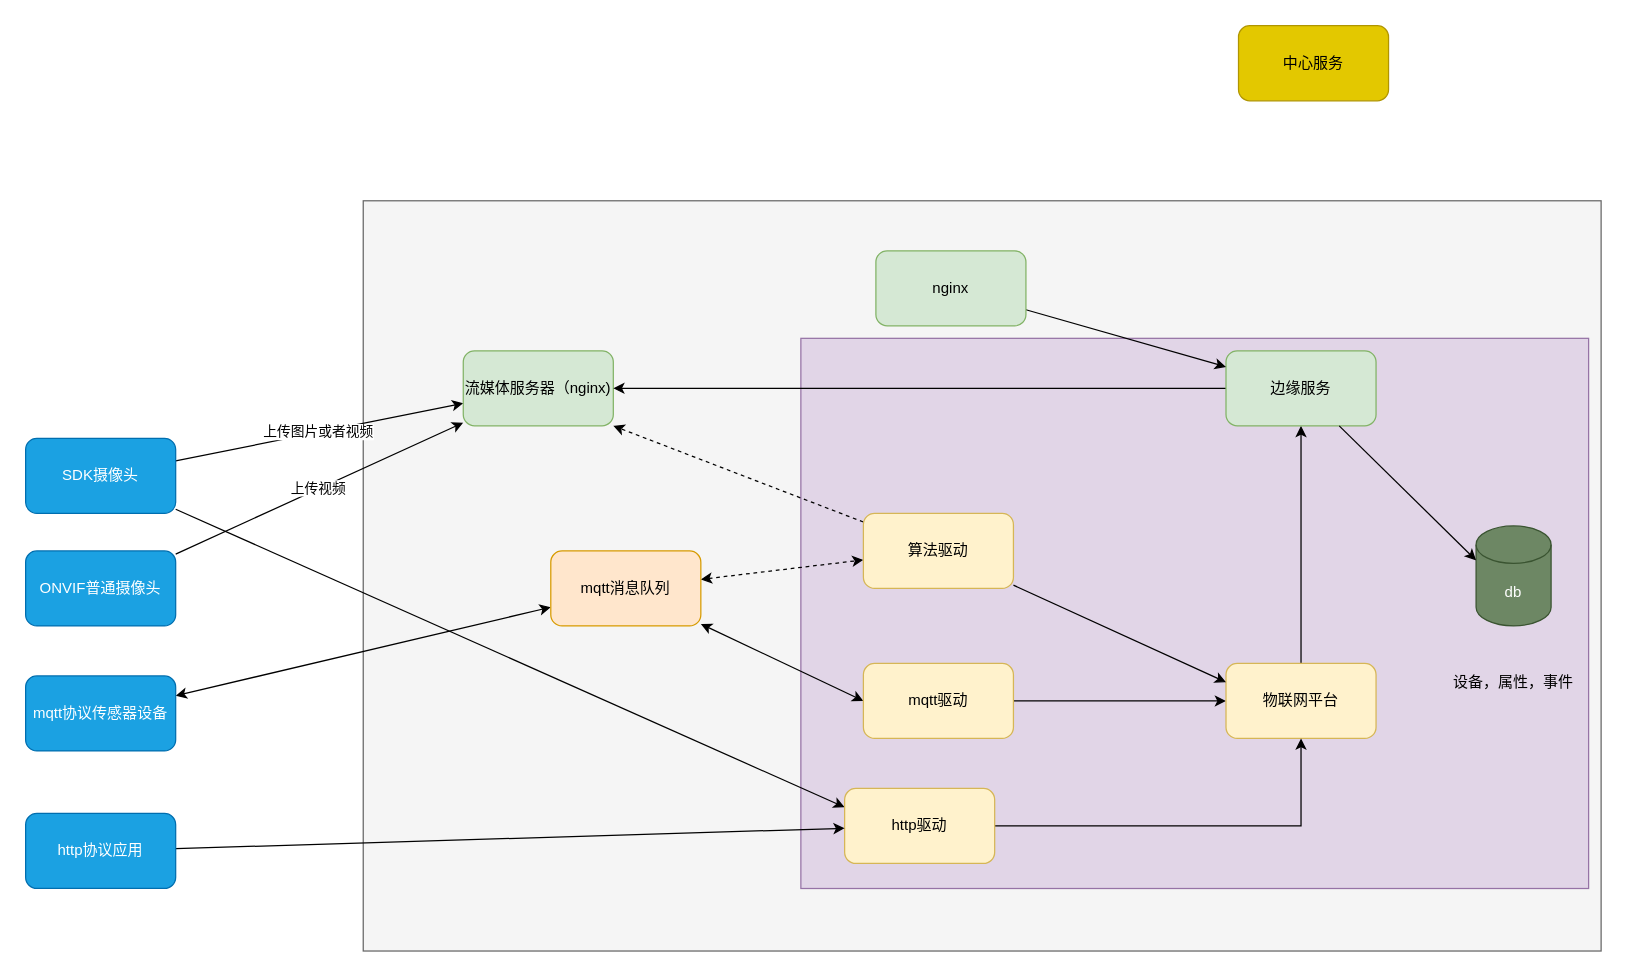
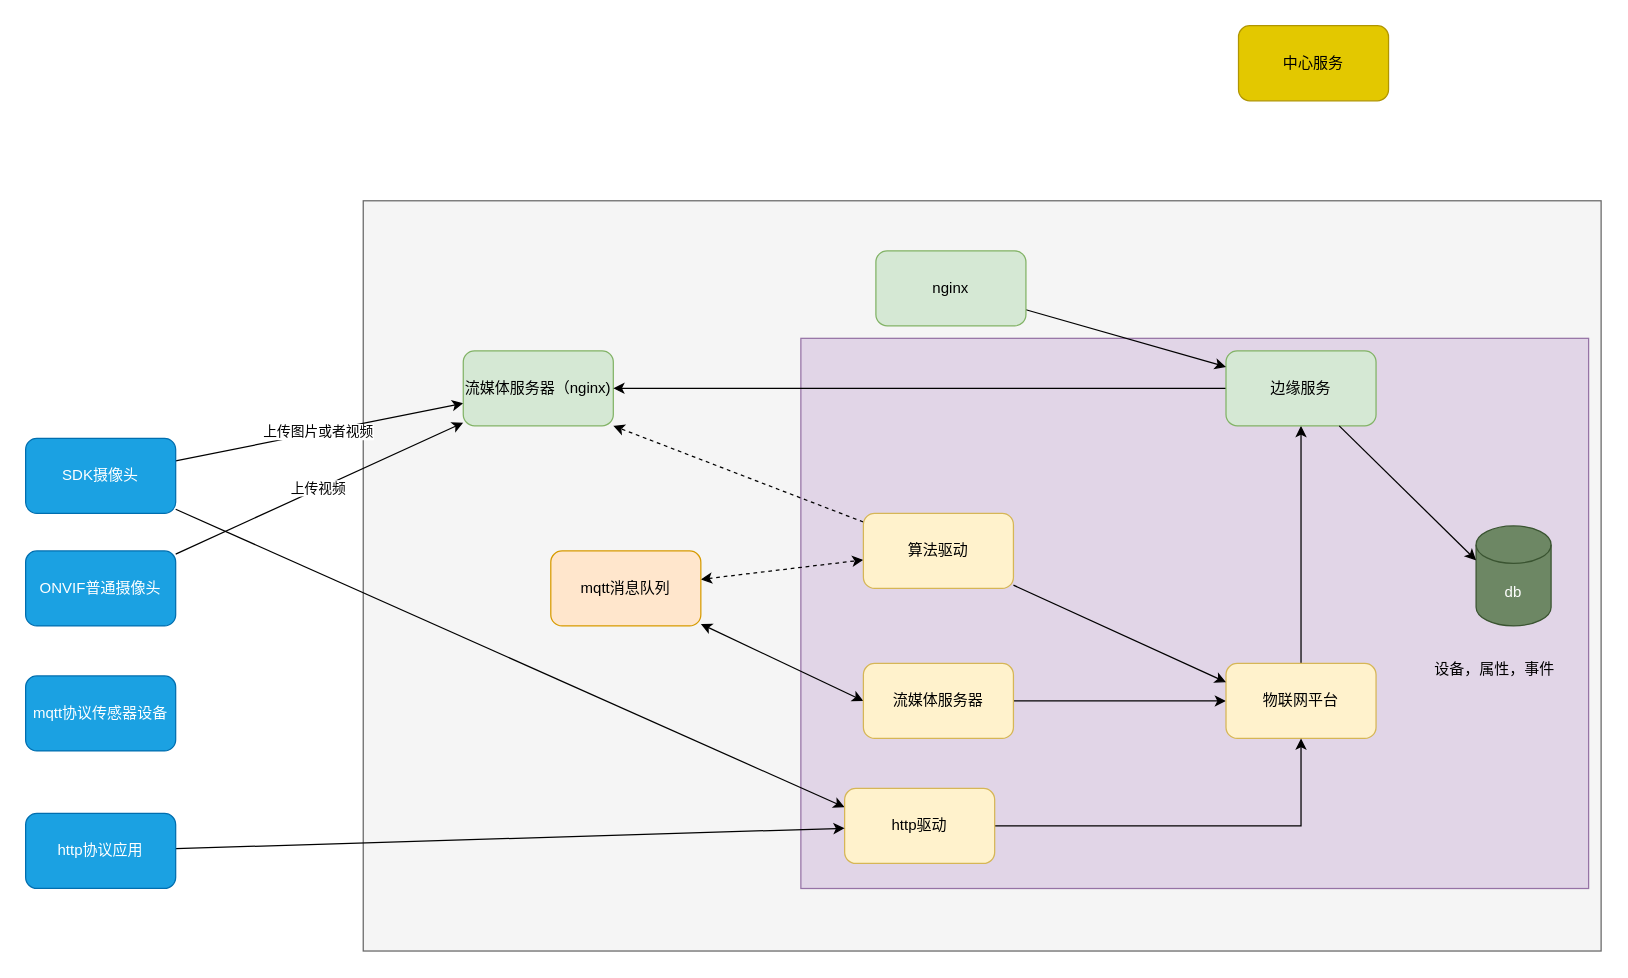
edge "mqtt消息队列" -- "mqtt协议传感器设备": removed
node "设备，属性，事件": moved (1513, 682) -> (1494, 669)
node "mqtt驱动": label "mqtt驱动" -> "流媒体服务器"
